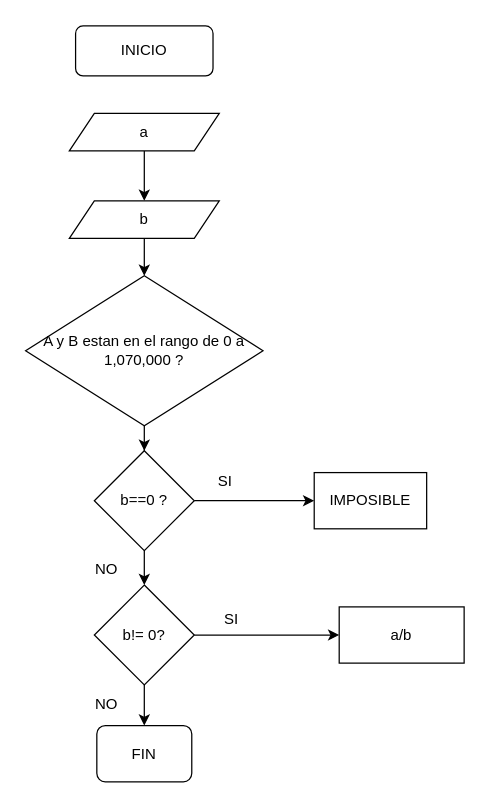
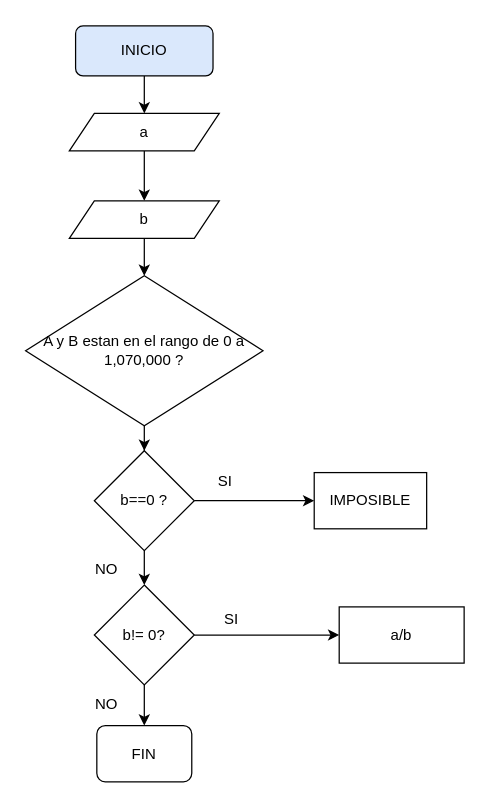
node "INICIO": fillcolor #ffffff -> #dae8fc
edge "INICIO" -> "a": added
